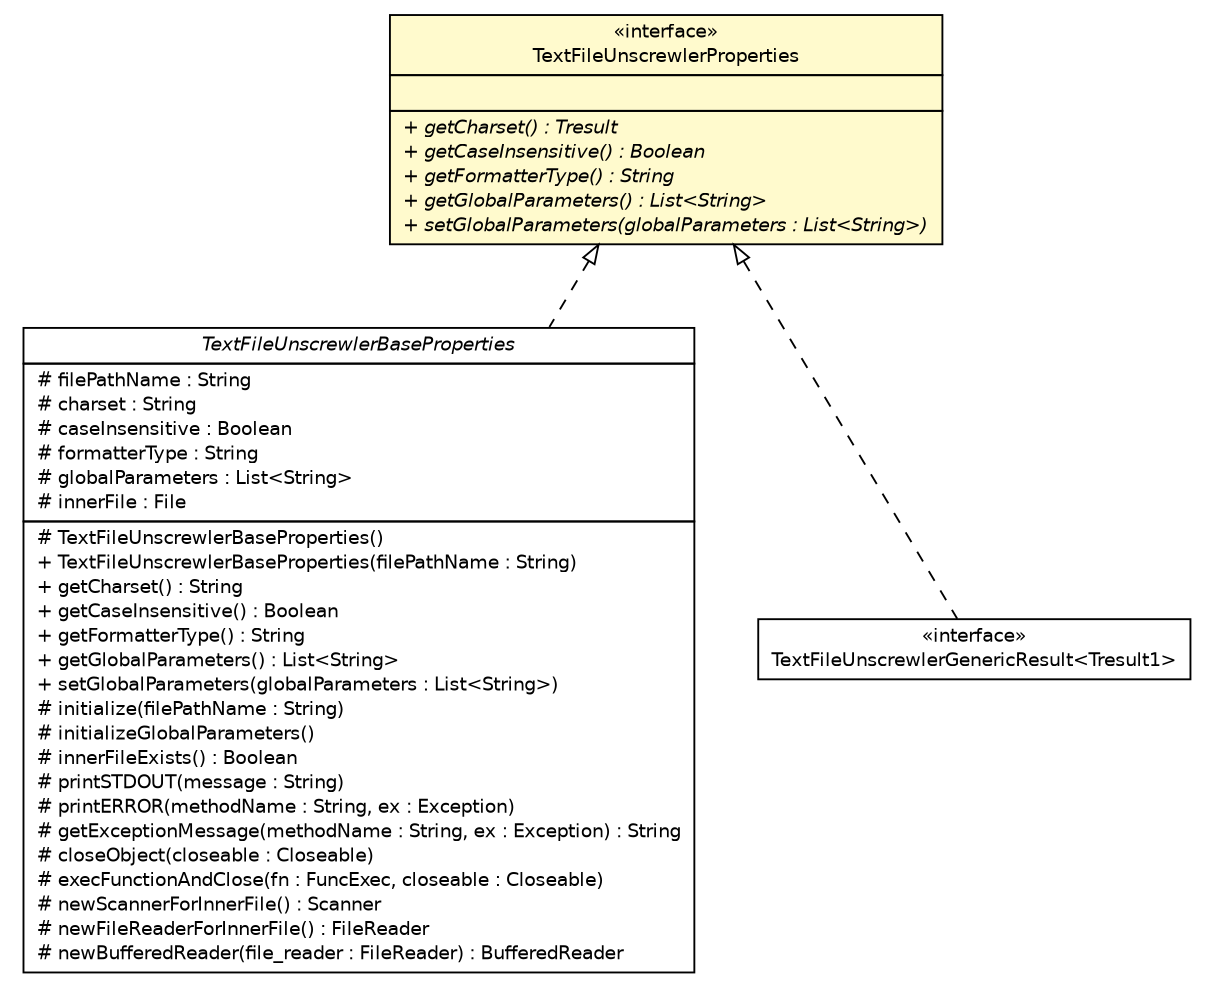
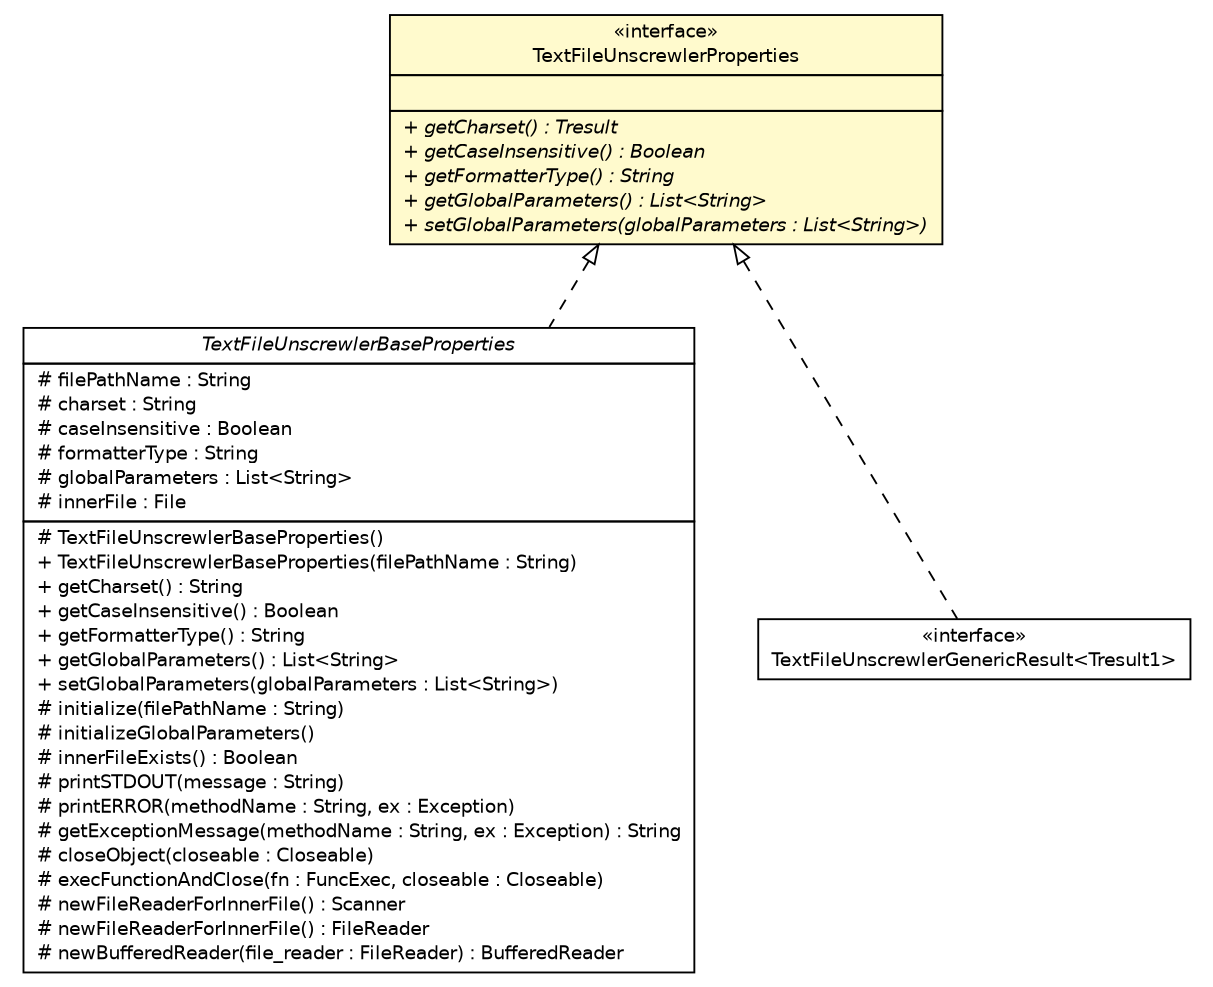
node "TextFileUnscrewlerBaseProperties": text "# newScannerForInnerFile() : Scanner" -> "# newFileReaderForInnerFile() : Scanner"
